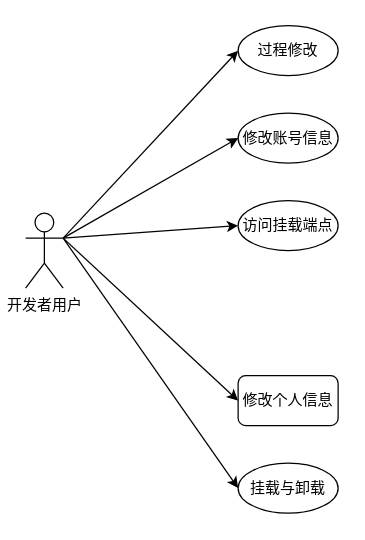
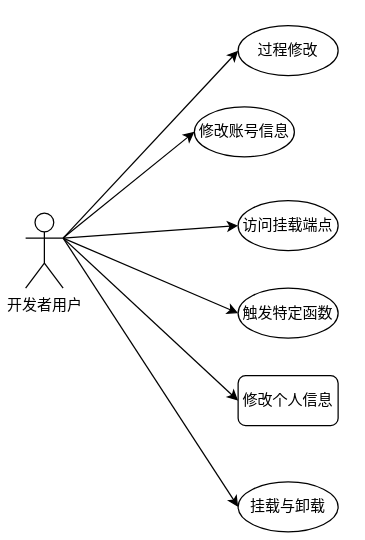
node "修改账号信息": moved (288, 138) -> (244, 132)
edge "开发者用户" -> "触发特定函数": added
node "触发特定函数": added
node "挂载与卸载": moved (288, 488) -> (288, 507)
